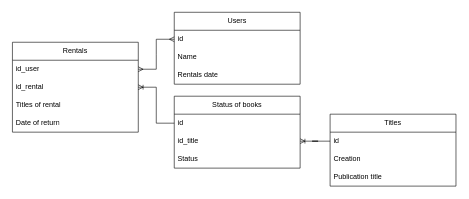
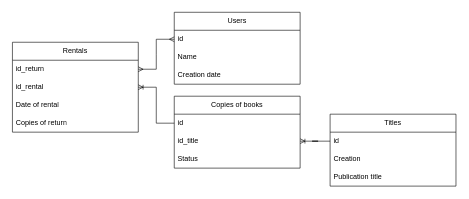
node "id_user": label "id_user" -> "id_return"
node "Rentals date": label "Rentals date" -> "Creation date"
node "Titles of rental": label "Titles of rental" -> "Date of rental"
node "Status of books": label "Status of books" -> "Copies of books"
node "Date of return": label "Date of return" -> "Copies of return"
